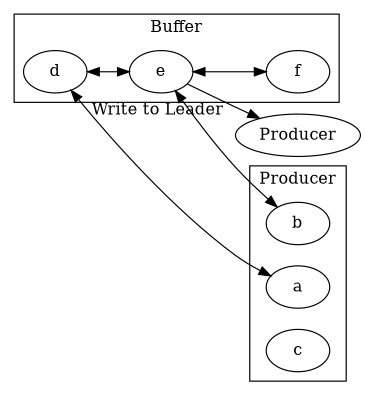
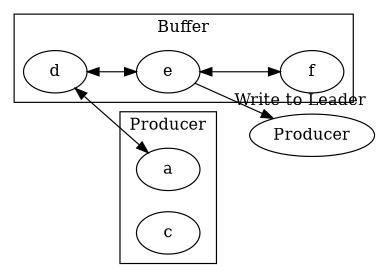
node "b": removed
